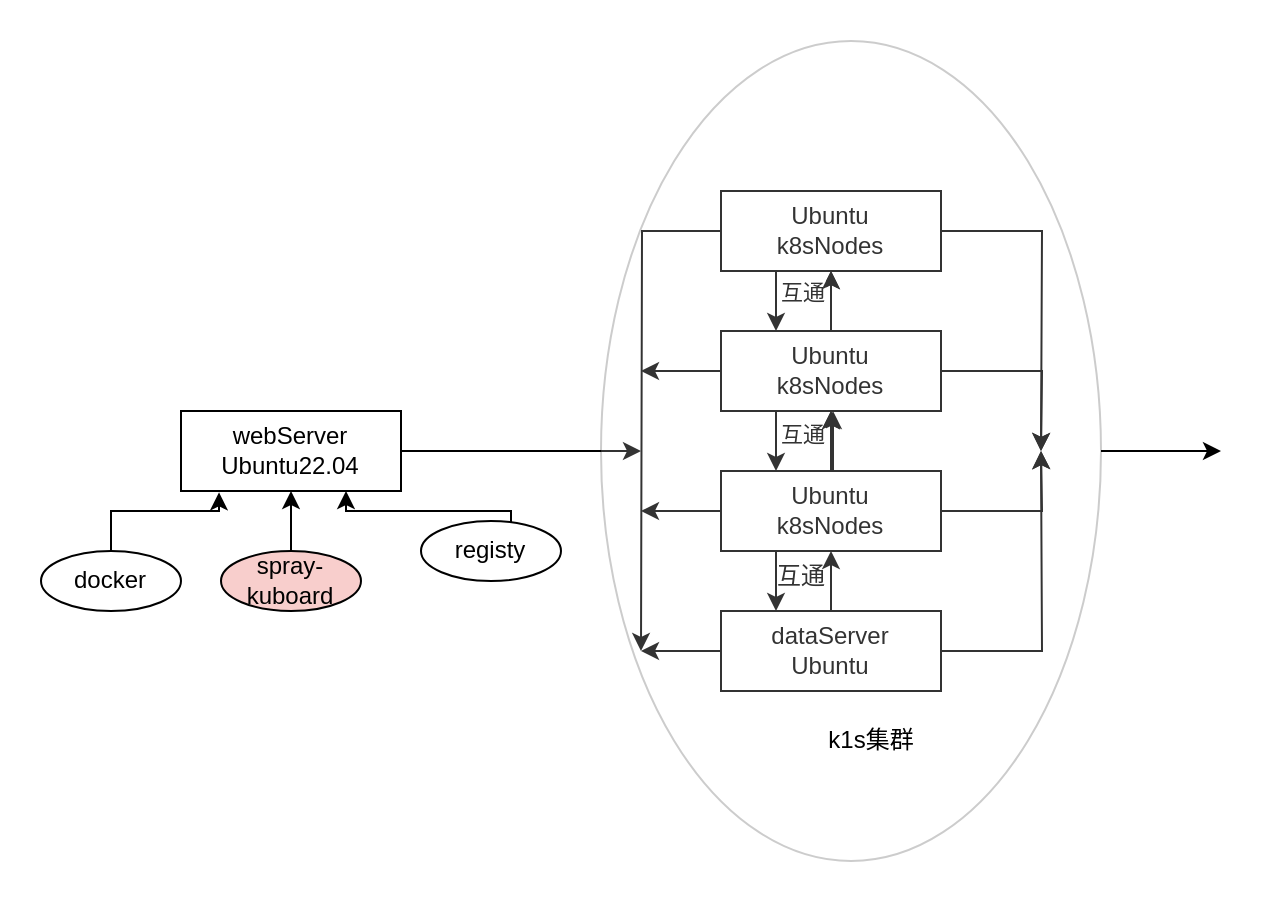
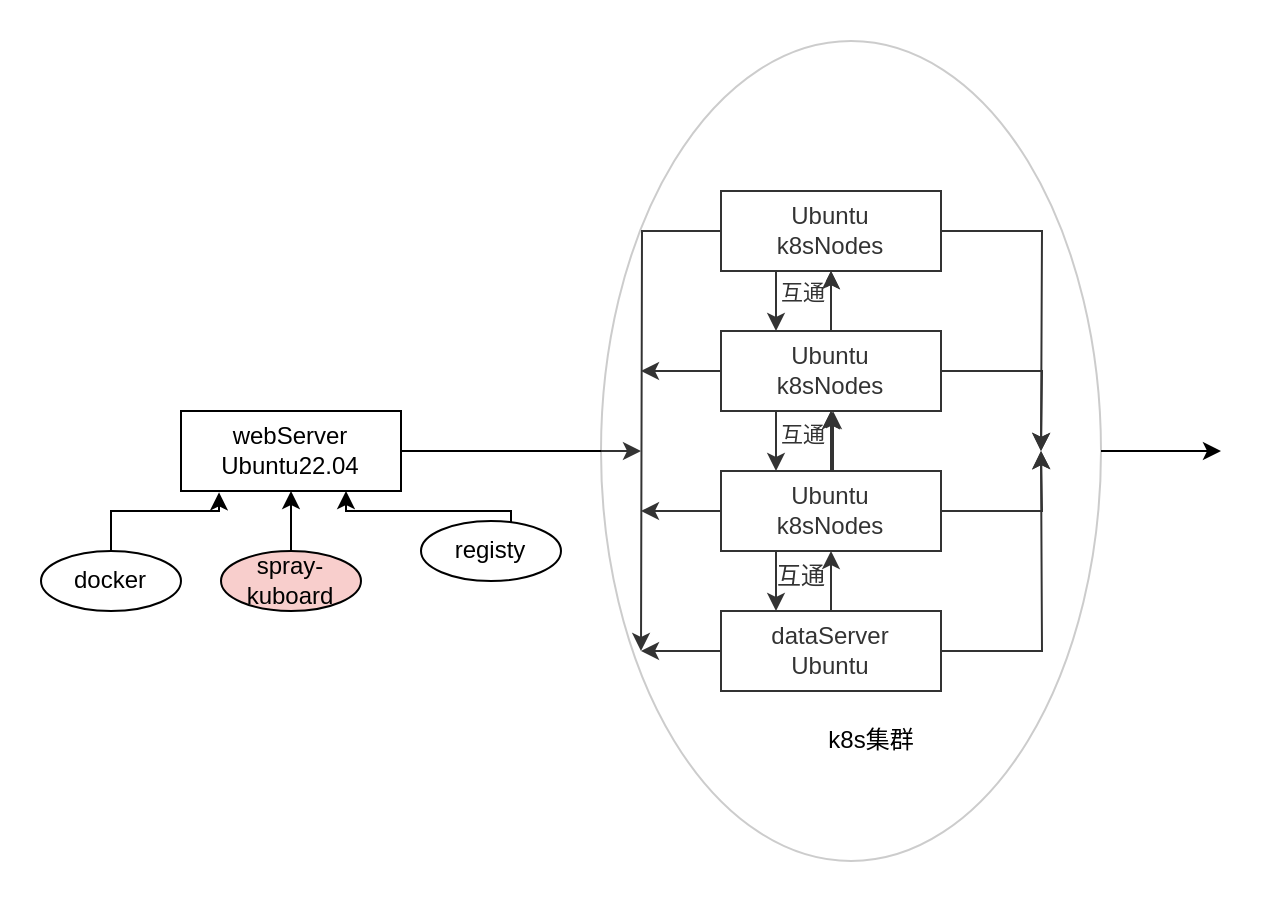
node "k1s集群": label "k1s集群" -> "k8s集群"
